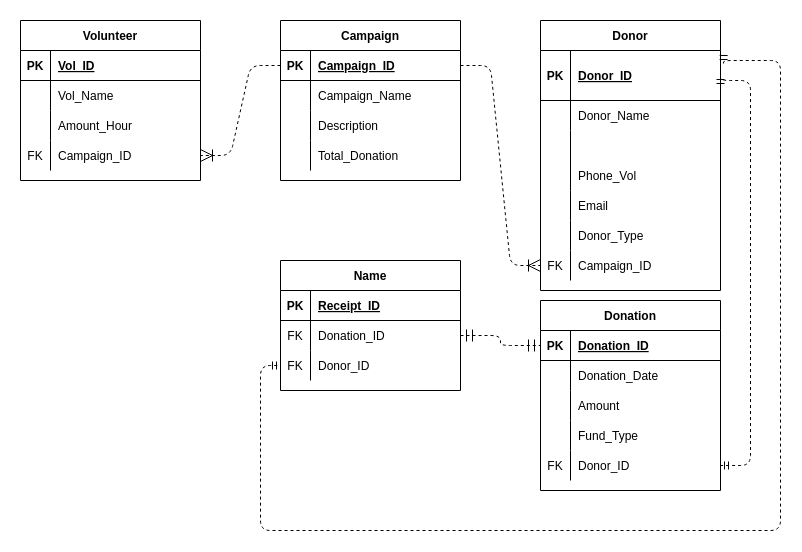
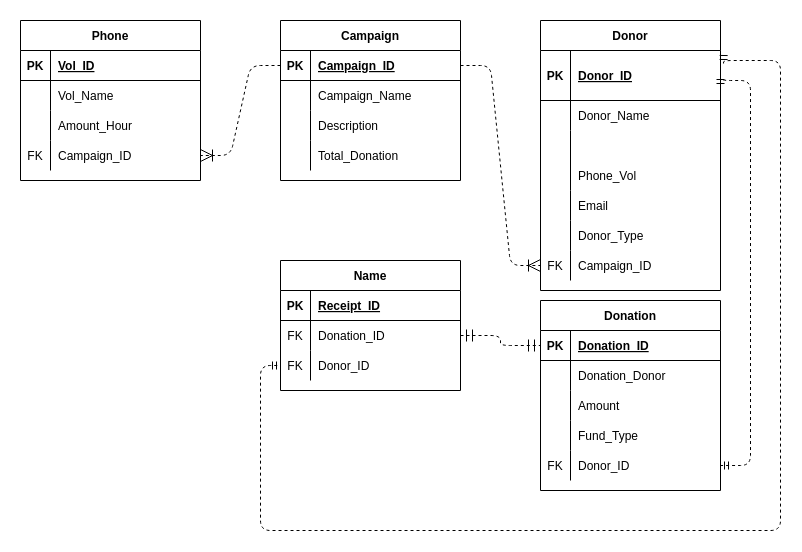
node "Volunteer": label "Volunteer" -> "Phone"
node "Donation_Date": label "Donation_Date" -> "Donation_Donor"
